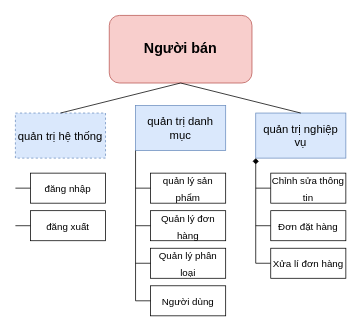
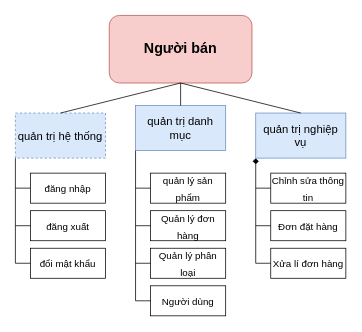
edge "Người bán" -- "quản trị danh mục": added
edge "quản trị hệ thống" -- "đổi mật khẩu": added
node "đổi mật khẩu": added
